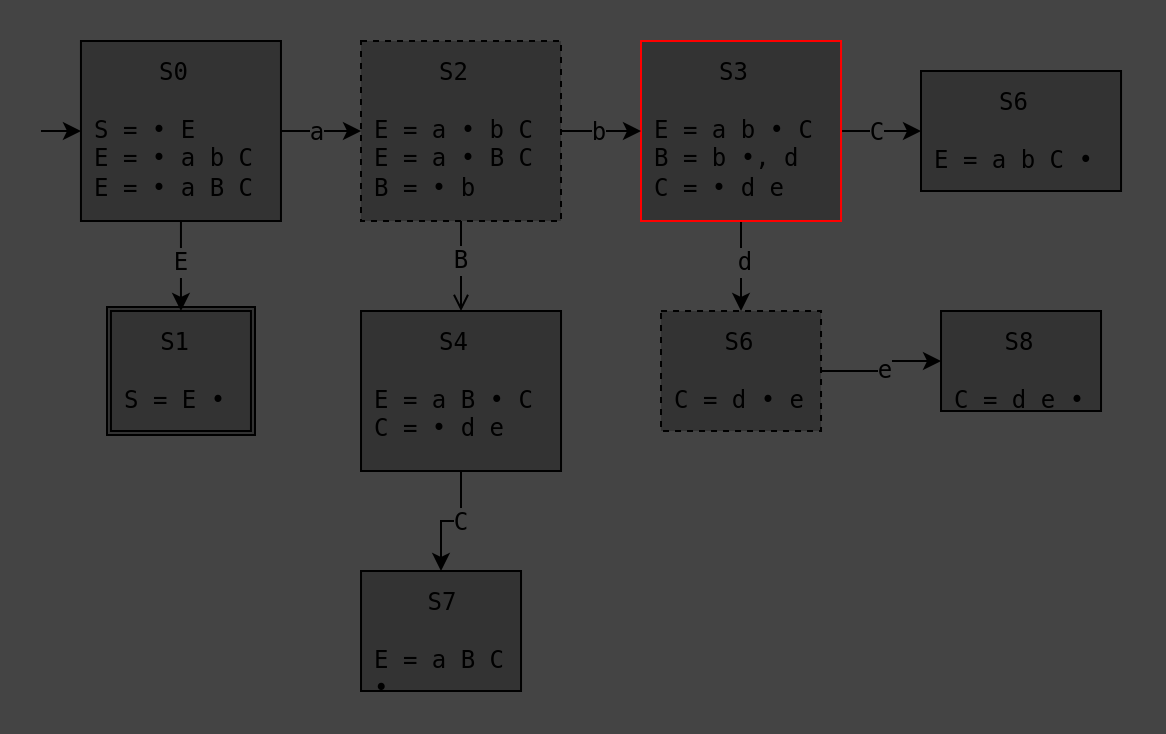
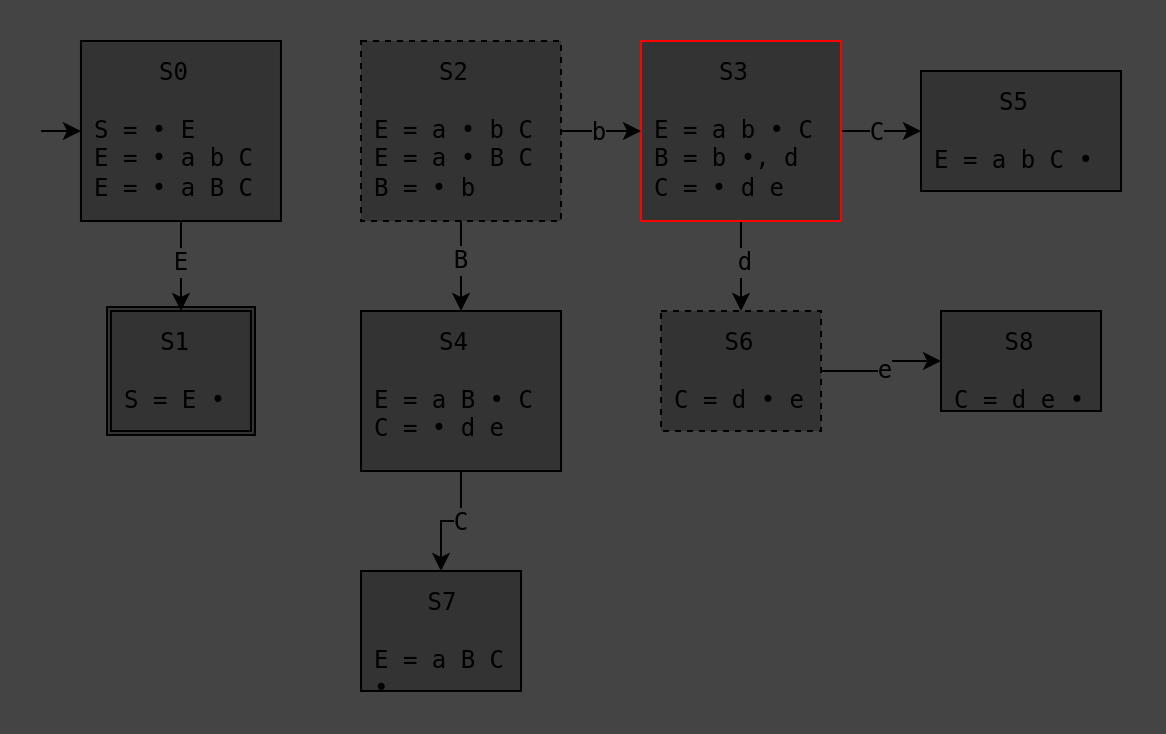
node "S6 E = a b C •": label "S6 E = a b C •" -> "S5 E = a b C •"
edge "S0 S = • E E = • a b C E = • a B C" -> "S2 E = a • b C E = a • B C B = • b": removed, label "a"
edge "S2 E = a • b C E = a • B C B = • b" -> "S4 E = a B • C C = • d e": arrowhead open -> classic
